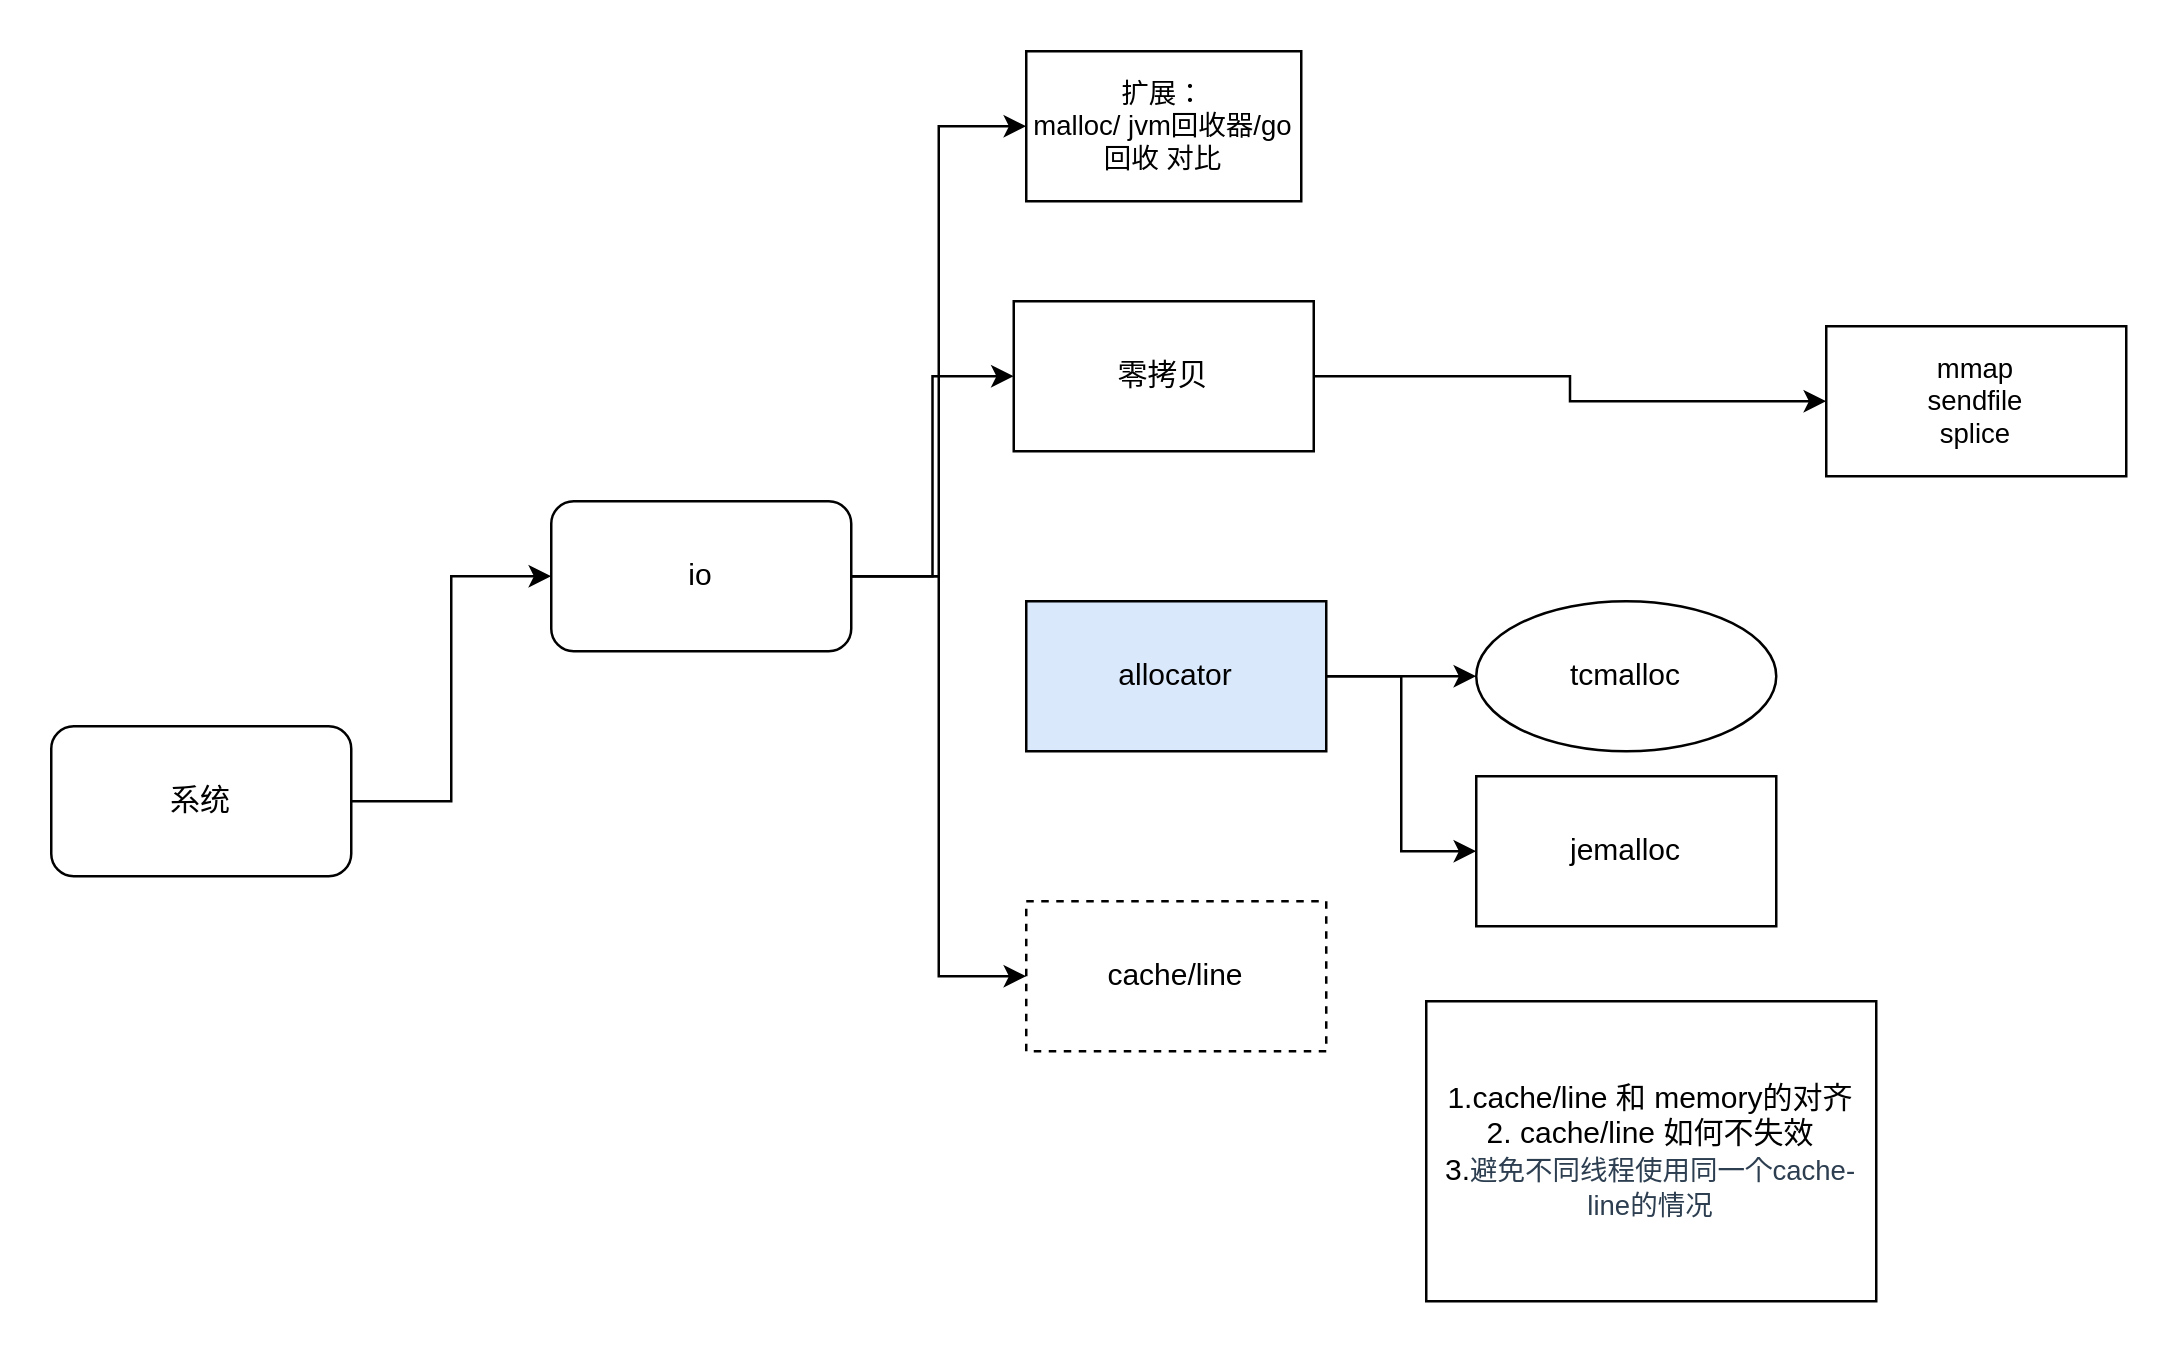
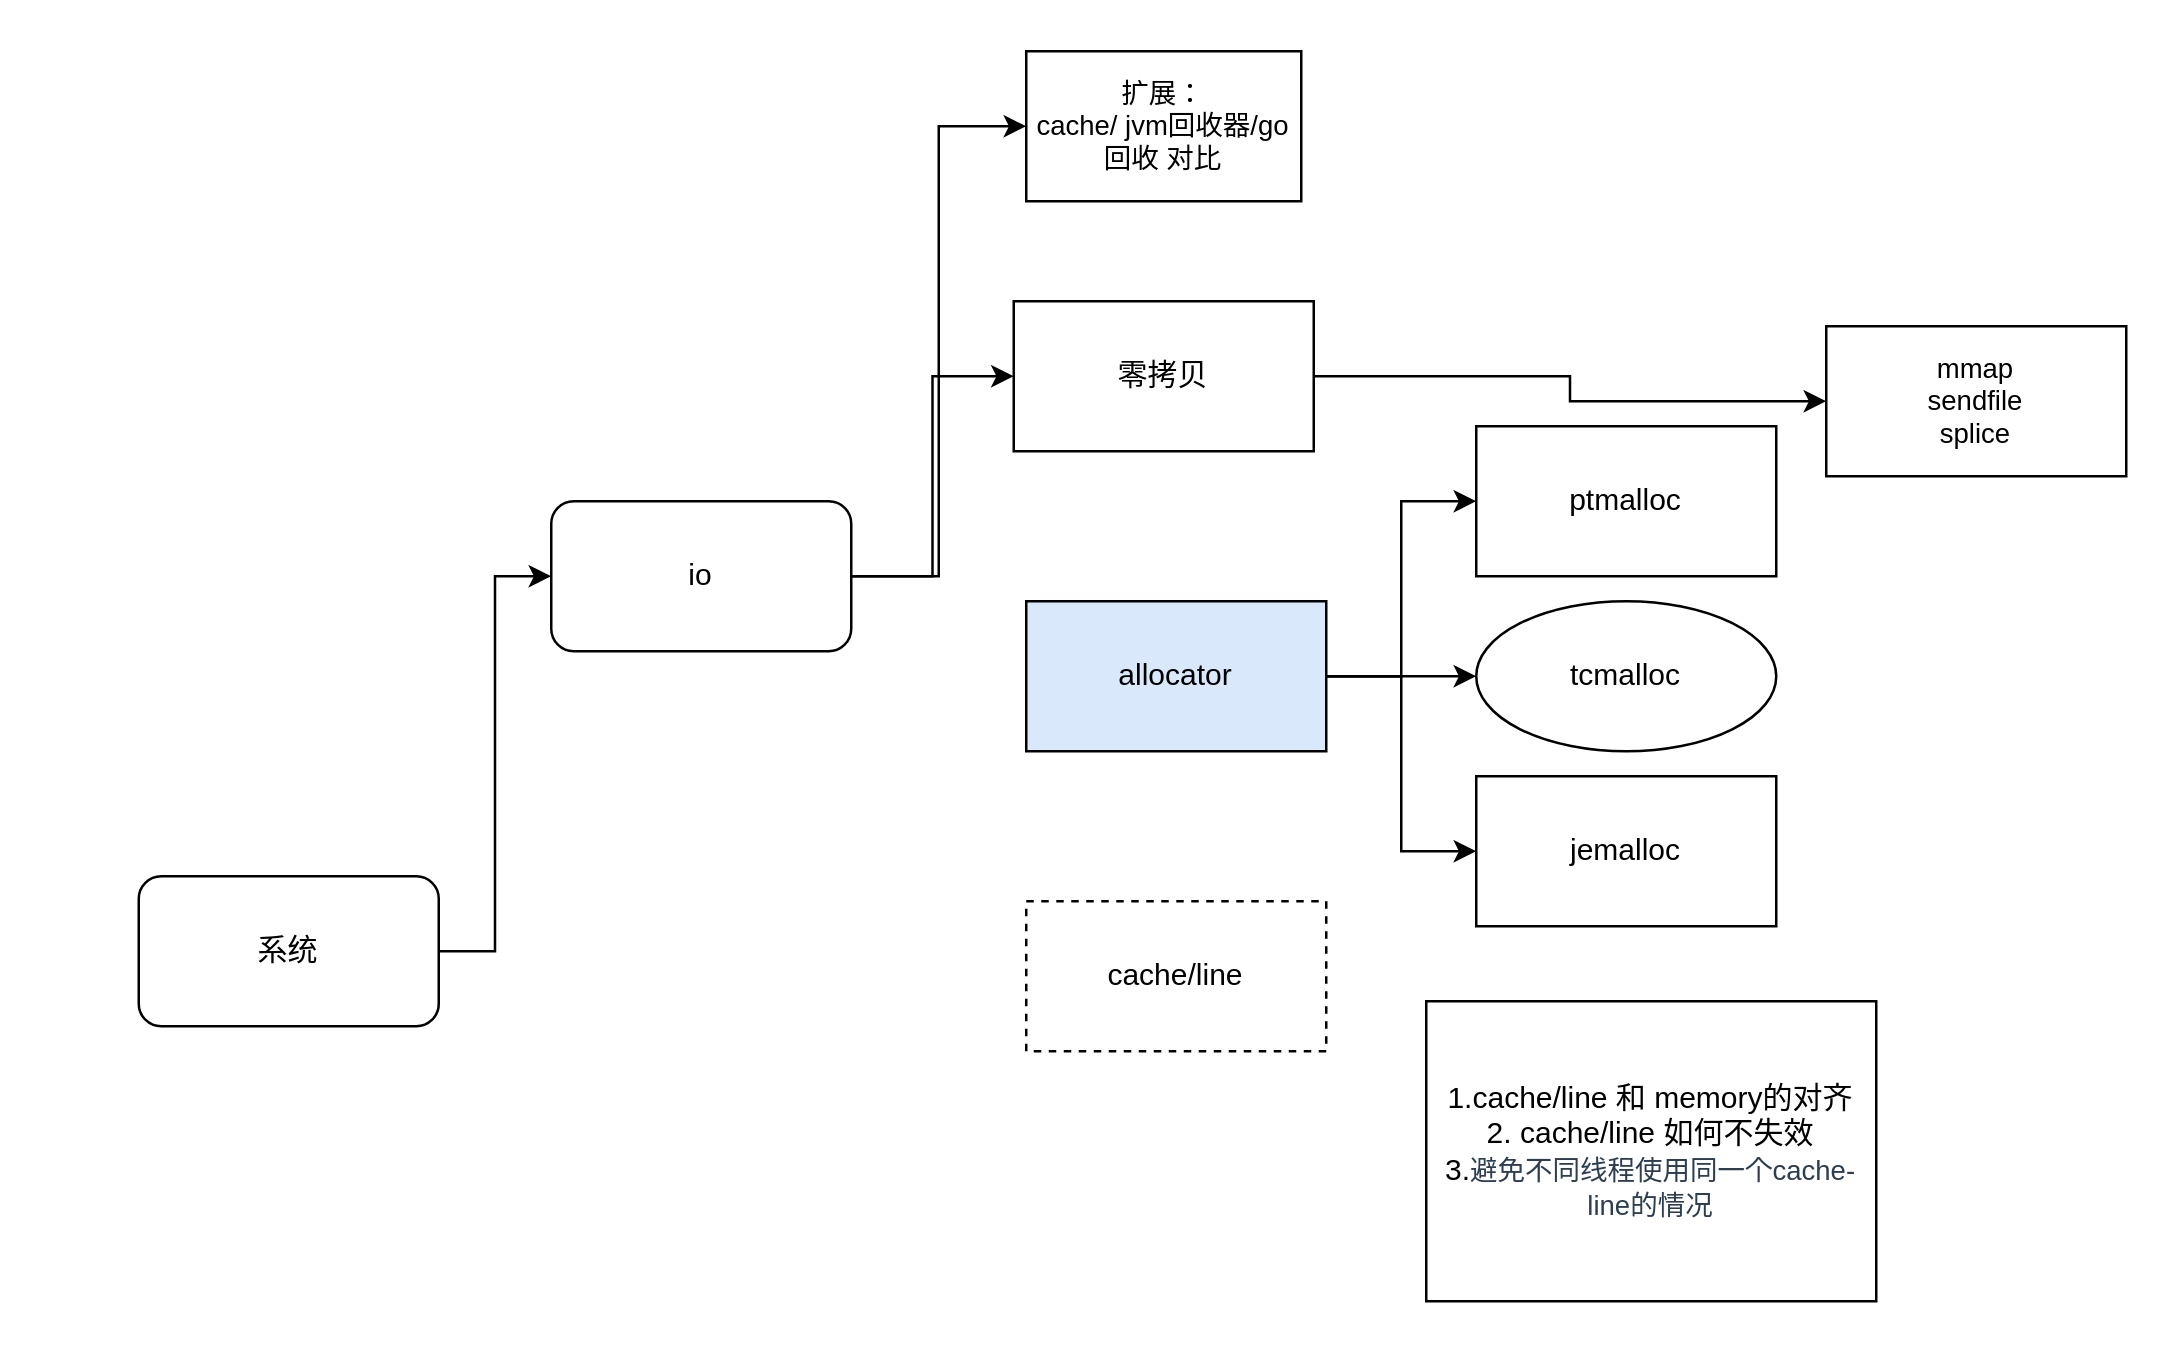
node "扩展： malloc/ jvm回收器/go回收 对比": label "扩展： malloc/ jvm回收器/go回收 对比" -> "扩展： cache/ jvm回收器/go回收 对比"
node "ptmalloc": added
edge "allocator" -> "ptmalloc": added
node "系统": moved (201, 801) -> (289, 951)
edge "io" -> "cache/line": removed
